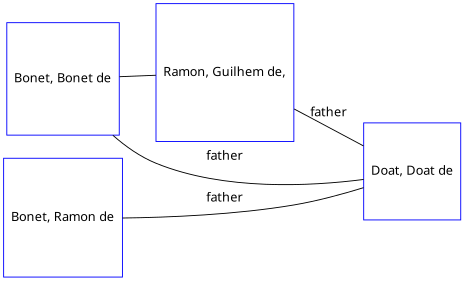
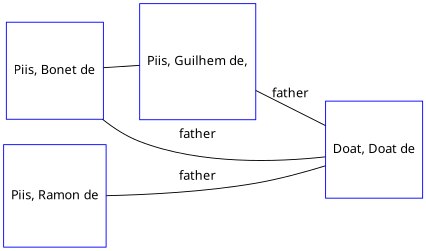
node "Ramon, Guilhem de,": label "Ramon, Guilhem de," -> "Piis, Guilhem de,"
node "Bonet, Bonet de": label "Bonet, Bonet de" -> "Piis, Bonet de"
node "Bonet, Ramon de": label "Bonet, Ramon de" -> "Piis, Ramon de"
